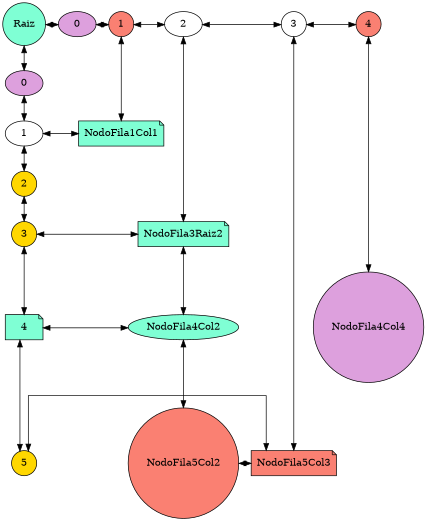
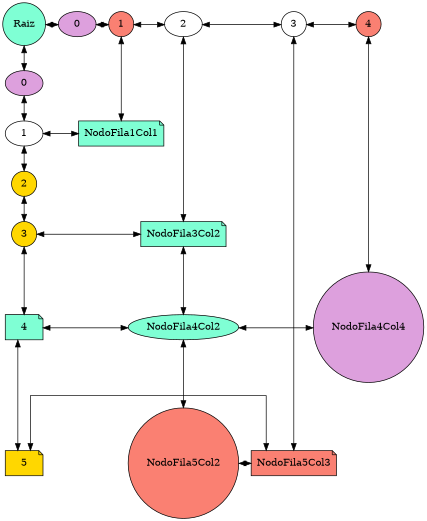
node "NodoFila3Raiz2": label "NodoFila3Raiz2" -> "NodoFila3Col2"
edge "NodoFila4Col2" -- "NodoFila4Col4": added
node "5": shape circle -> note
